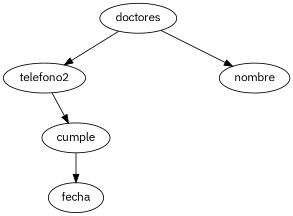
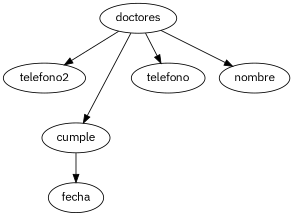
node "telefono": added
edge "telefono2" -> "cumple": now "doctores" -> "cumple"
